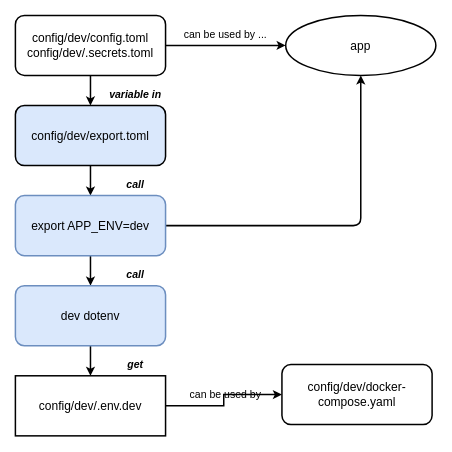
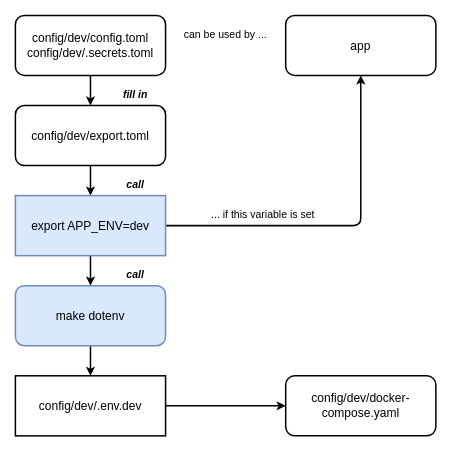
edge "config/dev/config.toml config/dev/.secrets.toml" -> "app": removed
node "app": shape ellipse -> rounded rectangle
node "variable in": label "variable in" -> "fill in"
node "config/dev/export.toml": fillcolor #dae8fc -> #ffffff
node "... if this variable is set": added
node "export APP_ENV=dev": shape rounded rectangle -> rectangle
node "dev dotenv": label "dev dotenv" -> "make dotenv"
node "get": removed
node "can be used by": removed
node "config/dev/docker-compose.yaml": moved (357, 394) -> (360, 405)
